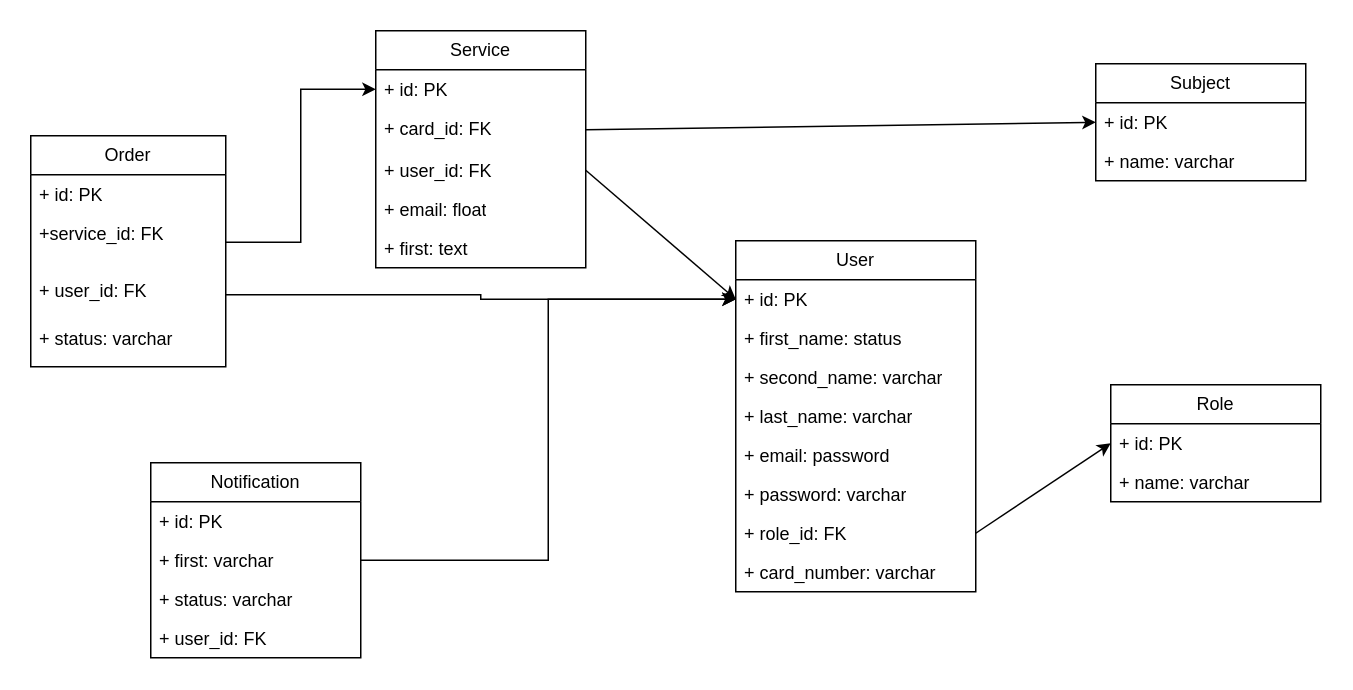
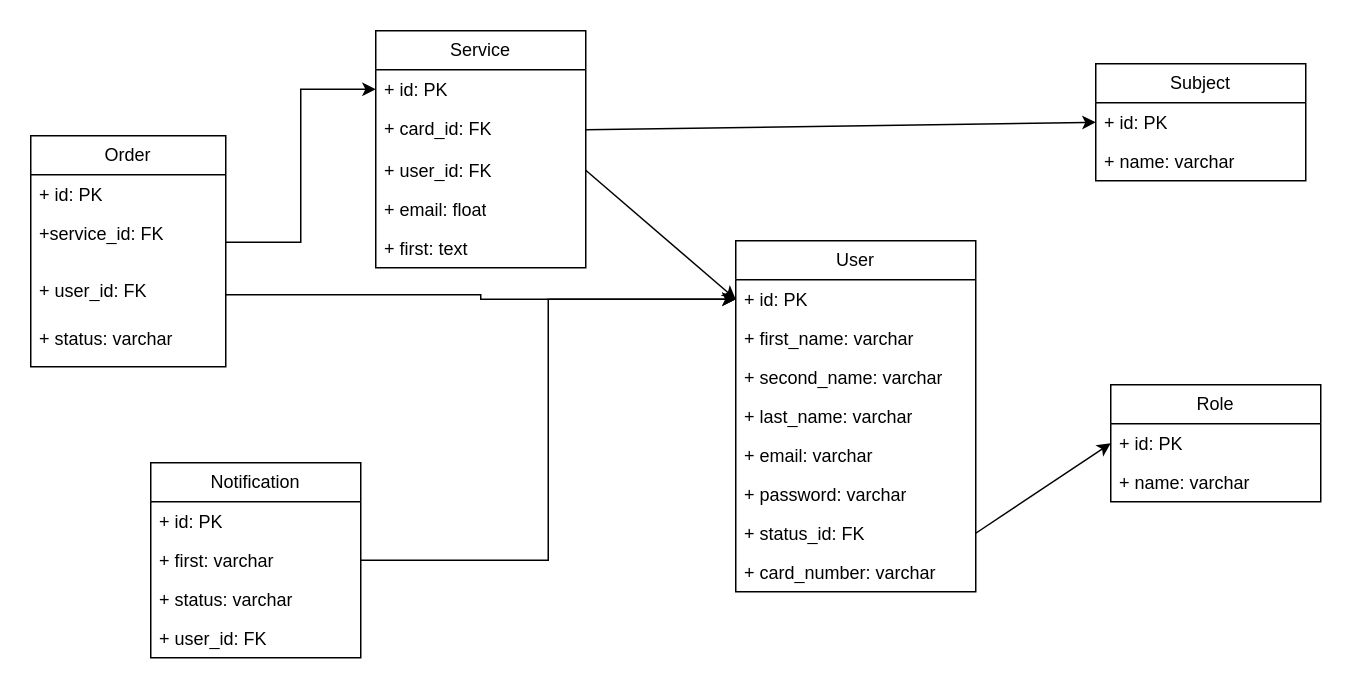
node "+ first_name: status": label "+ first_name: status" -> "+ first_name: varchar"
node "+ email: password": label "+ email: password" -> "+ email: varchar"
node "+ role_id: FK": label "+ role_id: FK" -> "+ status_id: FK"
